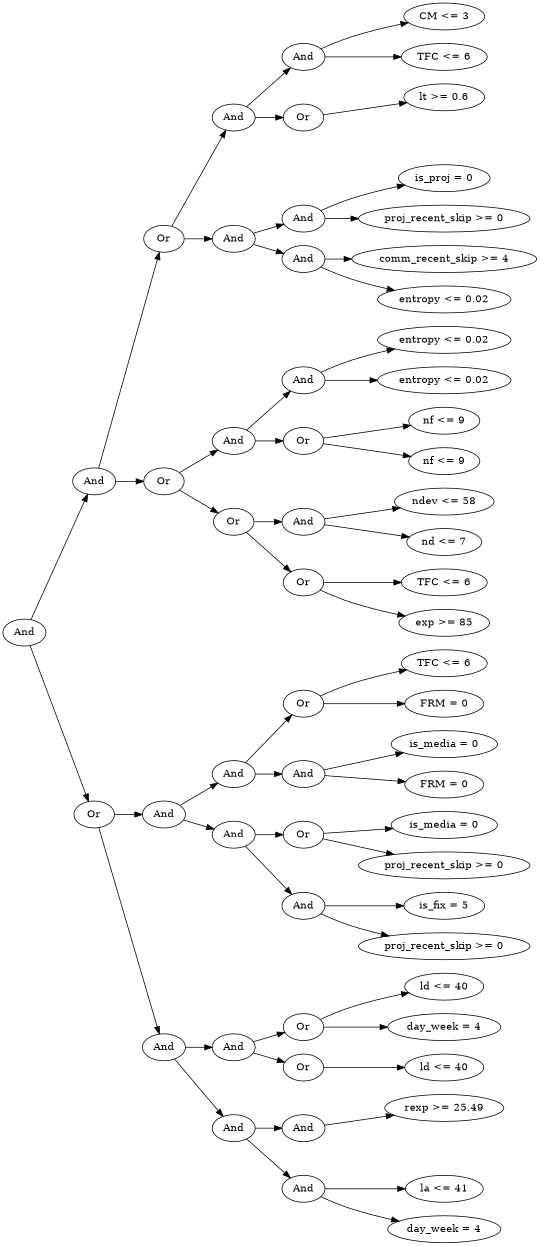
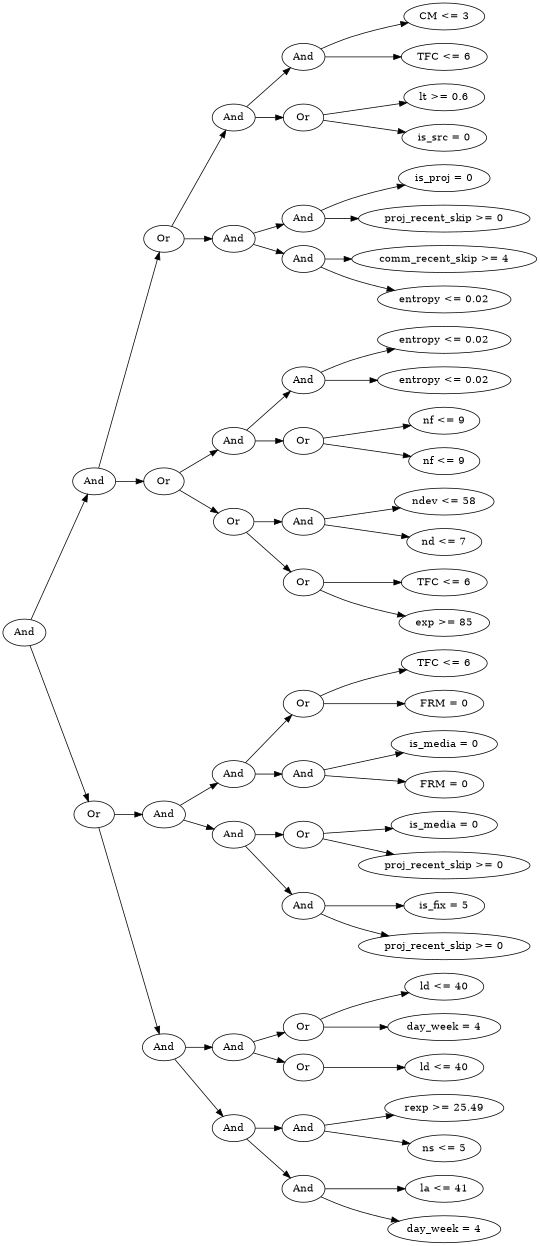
node "is_src = 0": added
node "ns <= 5": added
